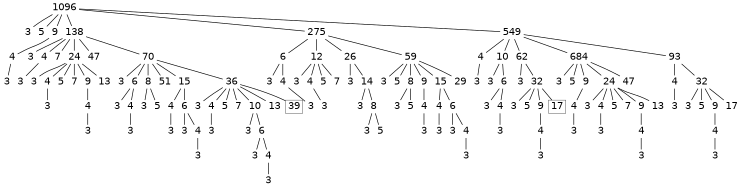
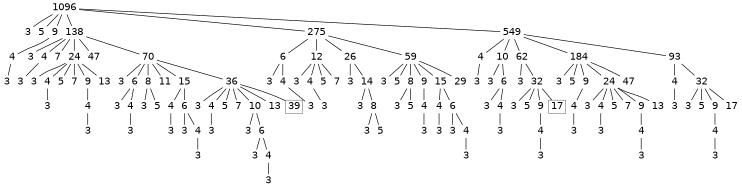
node "684": label "684" -> "184"
node "51": label "51" -> "11"
